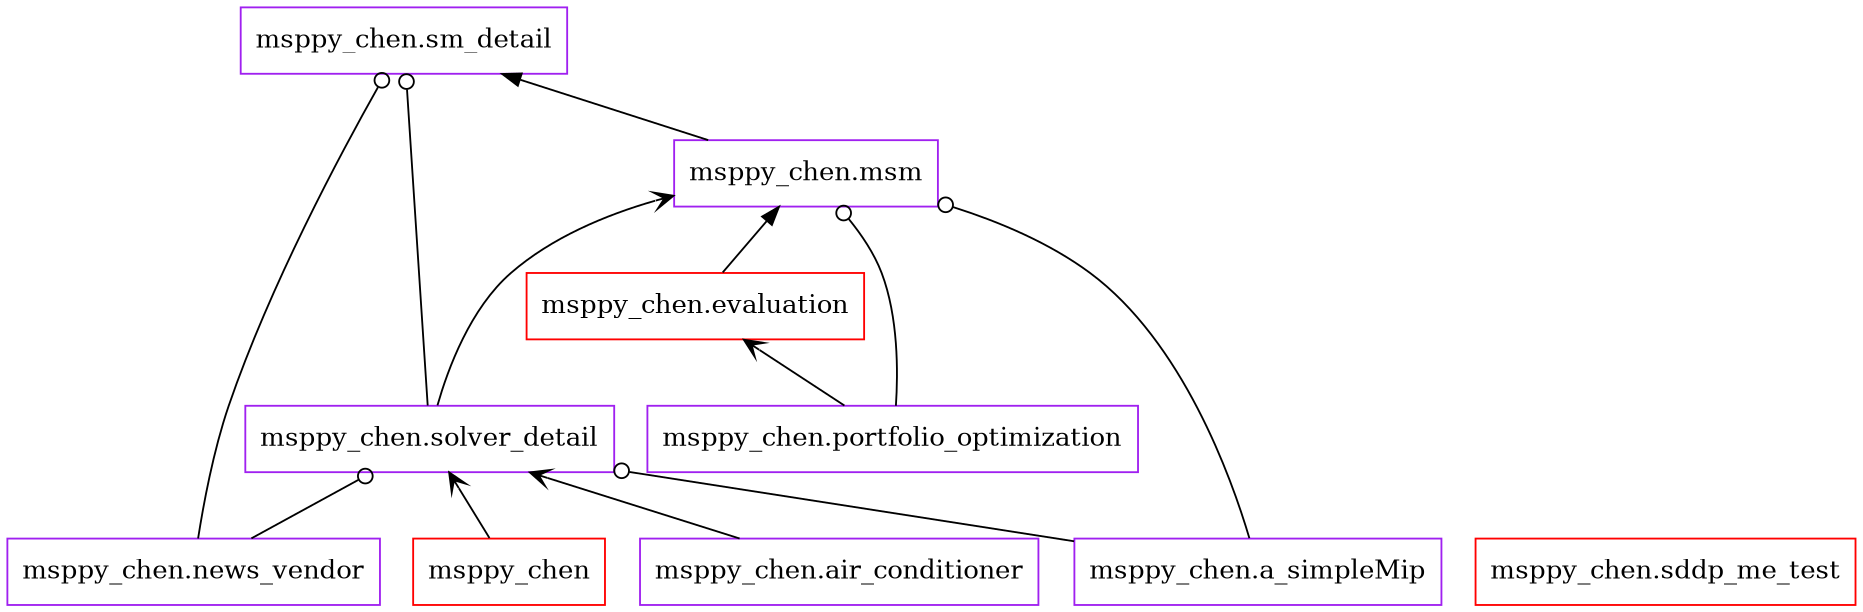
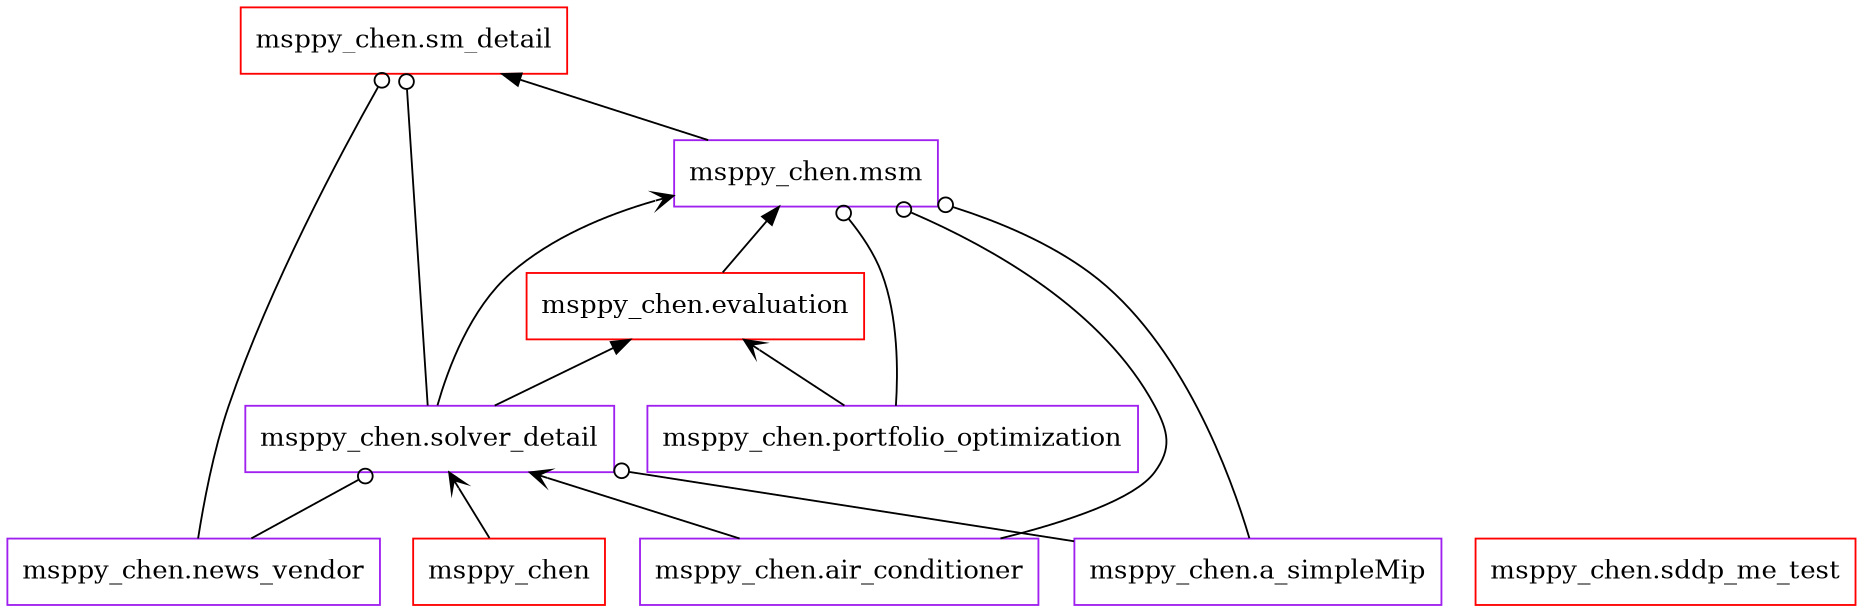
node "msppy_chen.sm_detail": color purple -> red
edge "msppy_chen.air_conditioner" -> "msppy_chen.msm": added
edge "msppy_chen.solver_detail" -> "msppy_chen.evaluation": added
